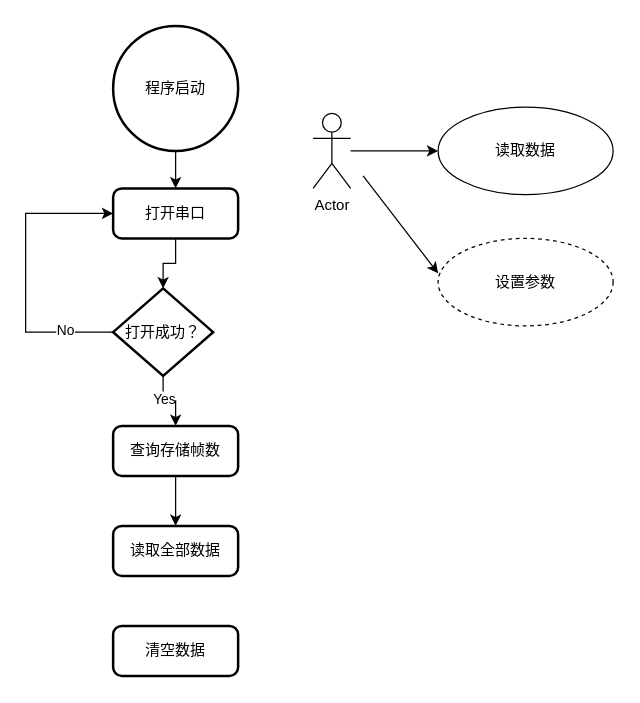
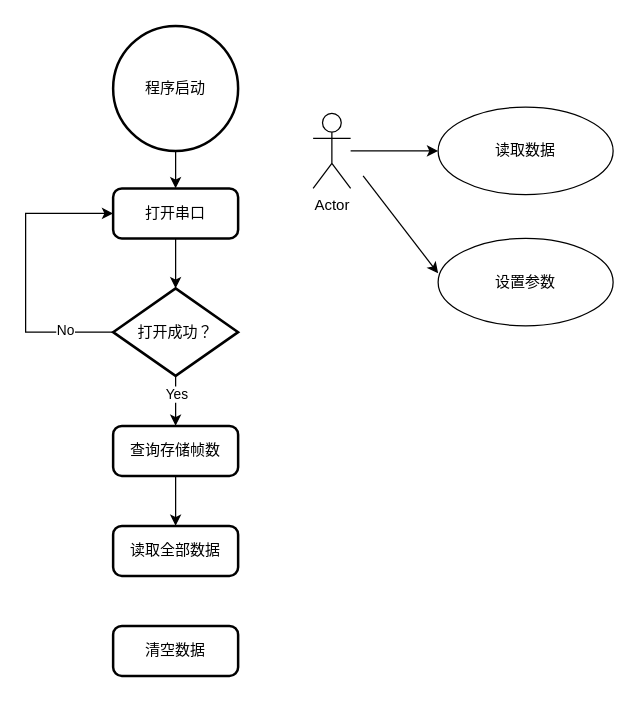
node "设置参数": style dashed -> solid
node "打开成功？": size 100x88 -> 125x88
